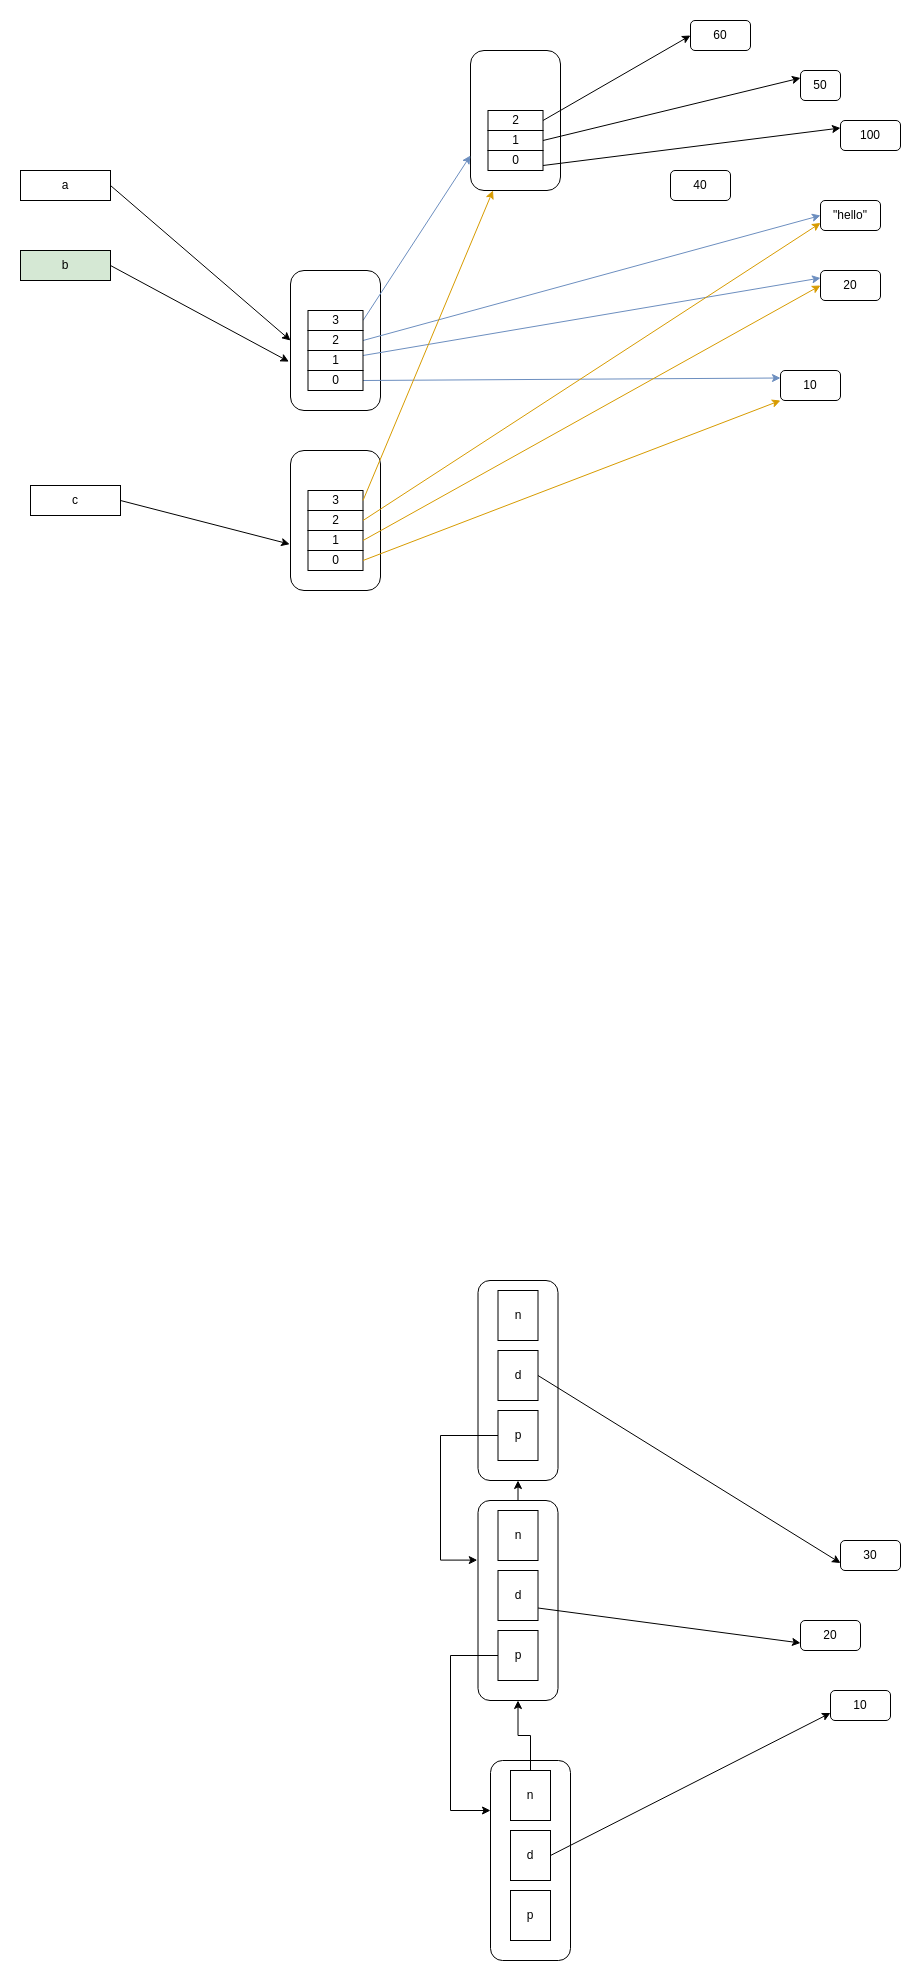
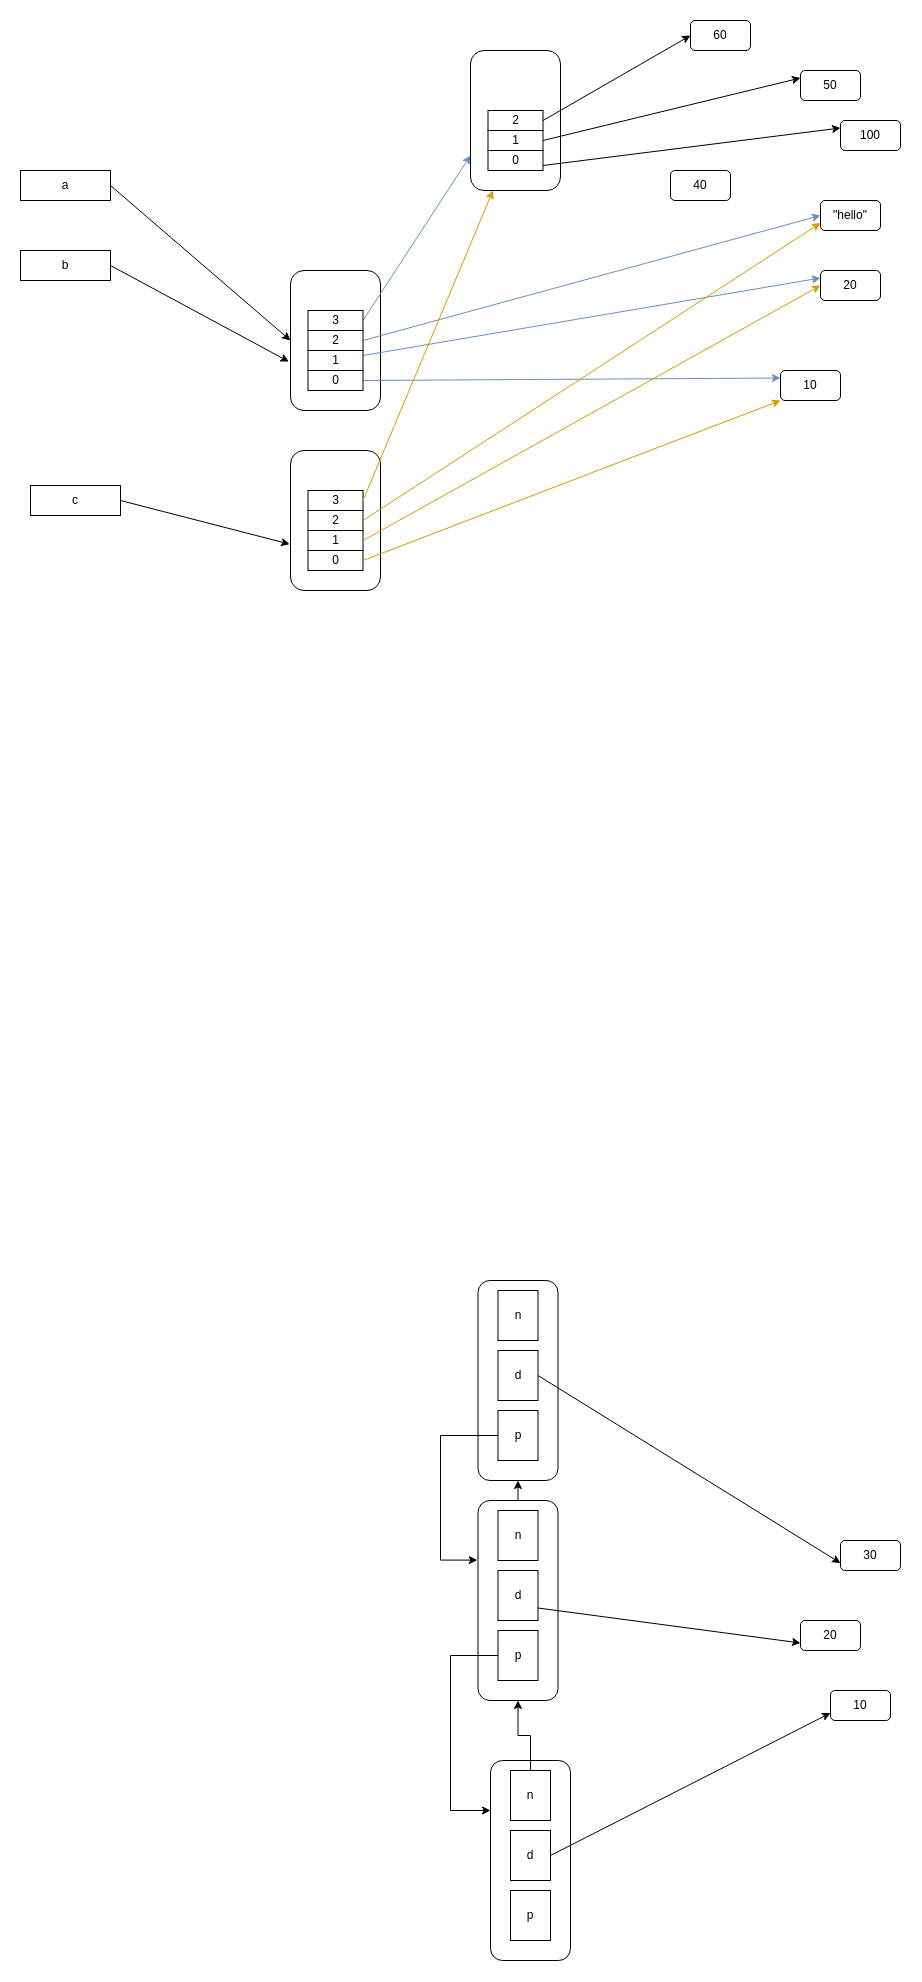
node "50": size 40x30 -> 60x30
node "b": fillcolor #d5e8d4 -> #ffffff
